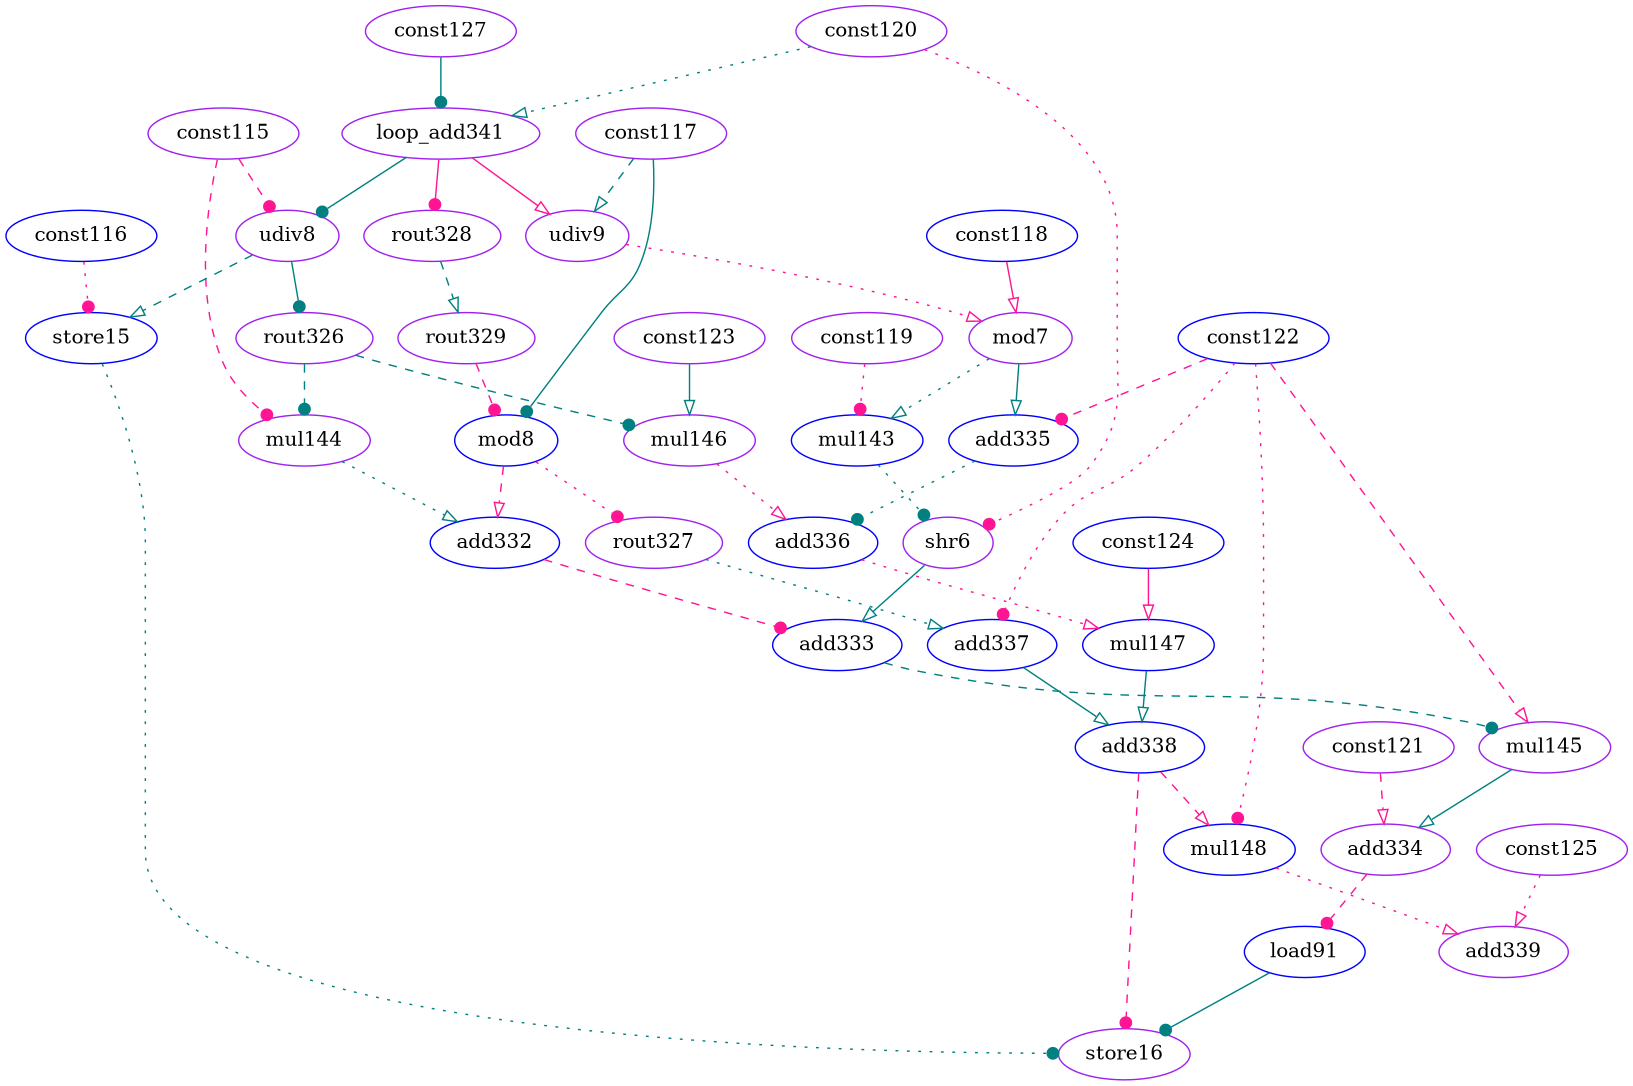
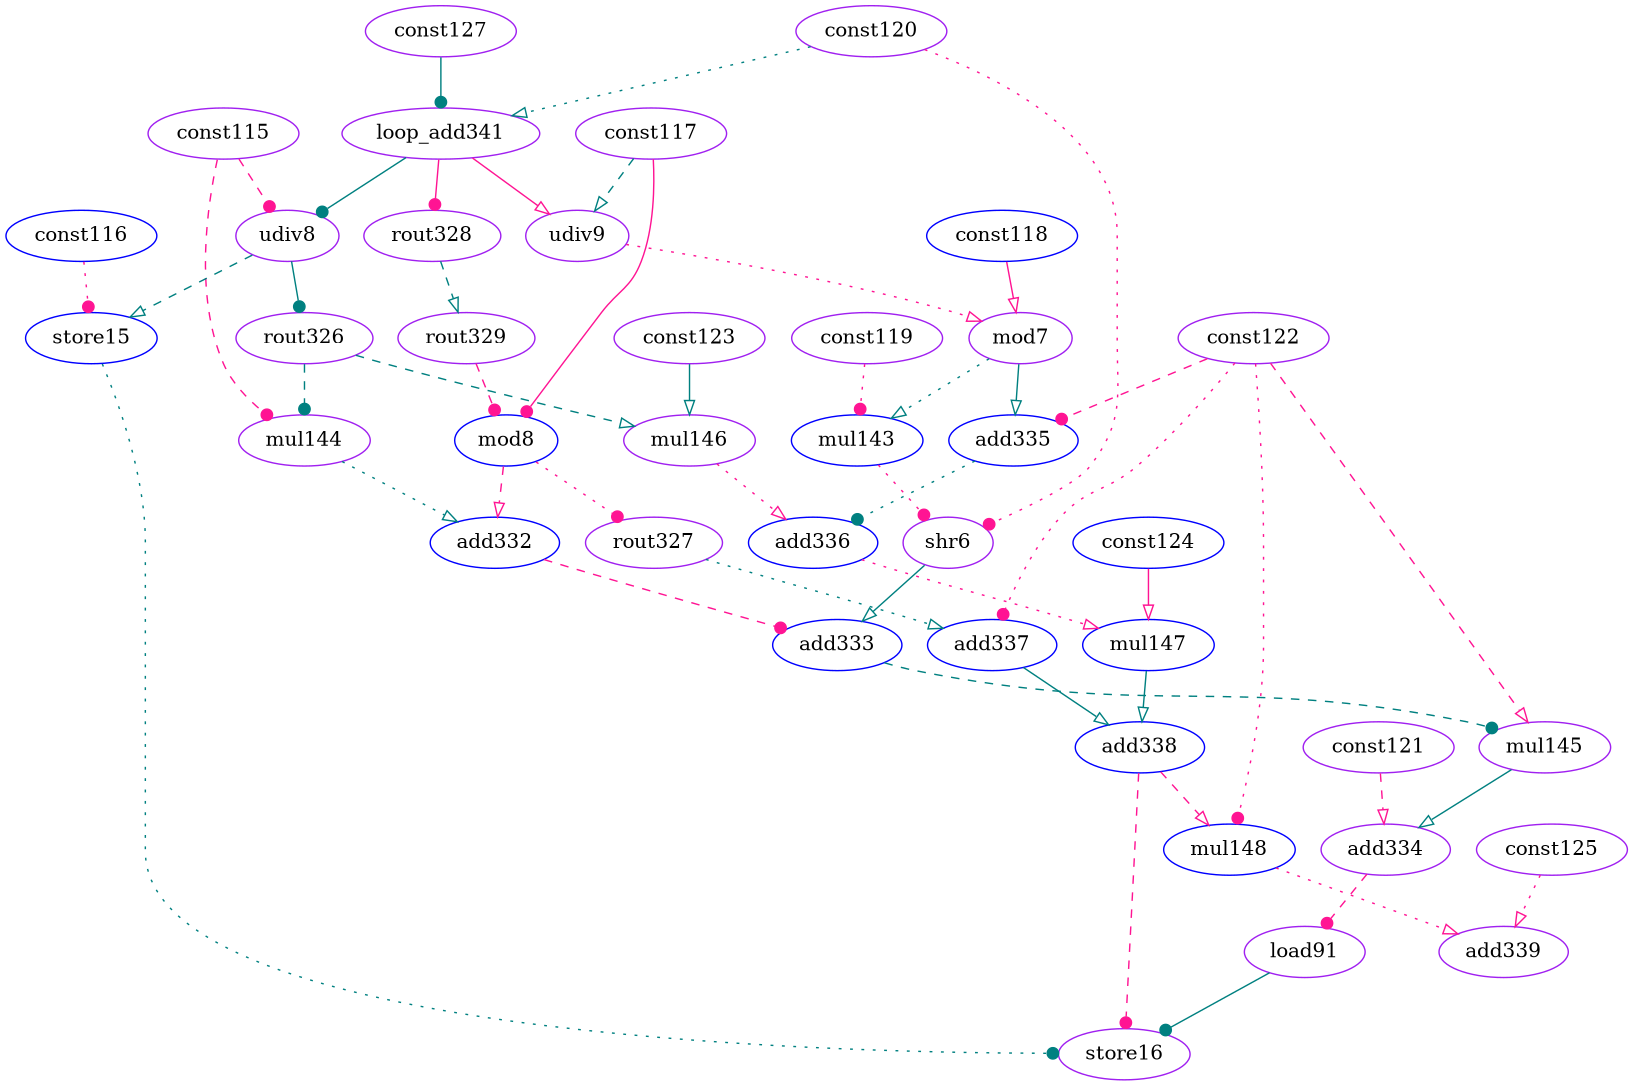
edge "const117" -> "mod8": color teal -> deeppink
node "const122": color blue -> purple
edge "rout326" -> "mul146": arrowhead dot -> onormal
edge "mul143" -> "shr6": color teal -> deeppink
node "load91": color blue -> purple
